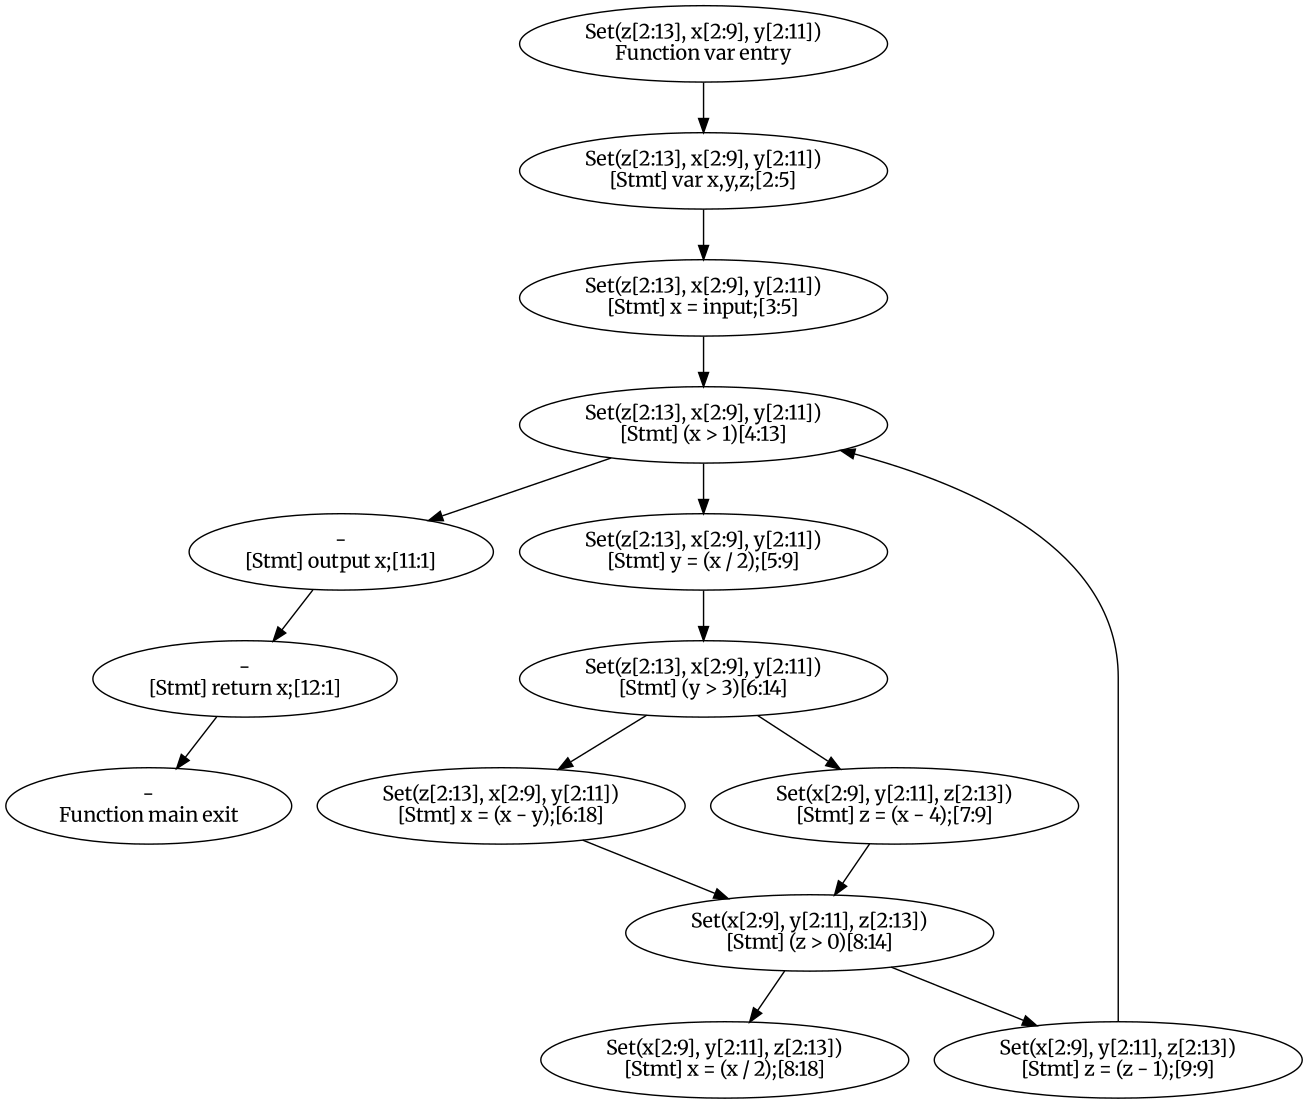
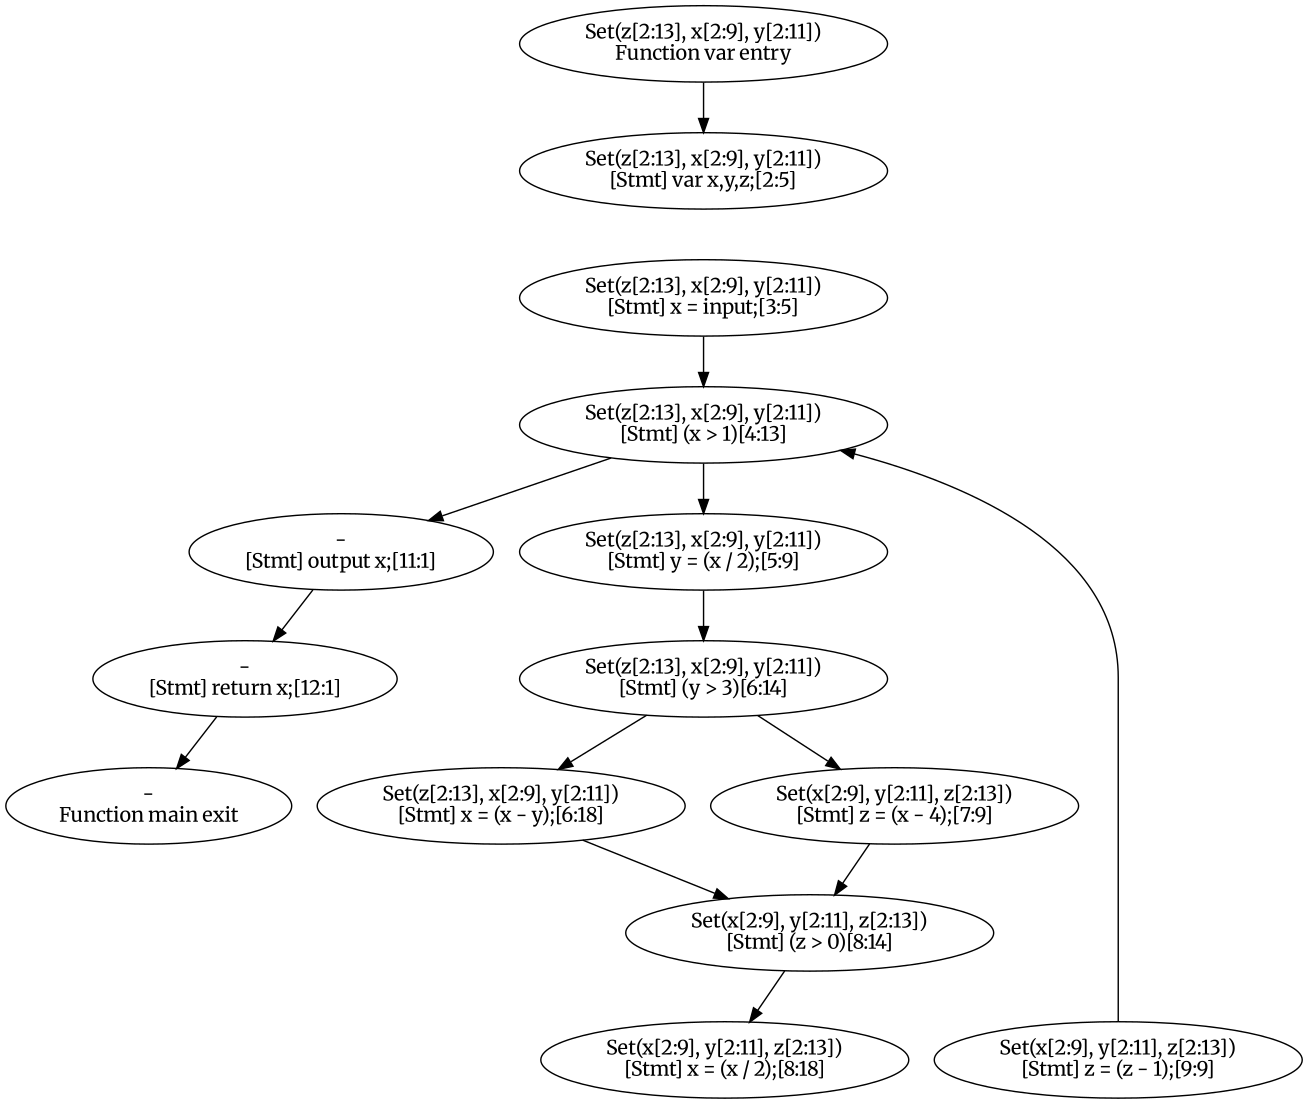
edge "Set(z[2:13], x[2:9], y[2:11]) [Stmt] var x,y,z;[2:5]" -> "Set(z[2:13], x[2:9], y[2:11]) [Stmt] x = input;[3:5]": removed
edge "Set(x[2:9], y[2:11], z[2:13]) [Stmt] (z > 0)[8:14]" -> "Set(x[2:9], y[2:11], z[2:13]) [Stmt] z = (z - 1);[9:9]": removed
